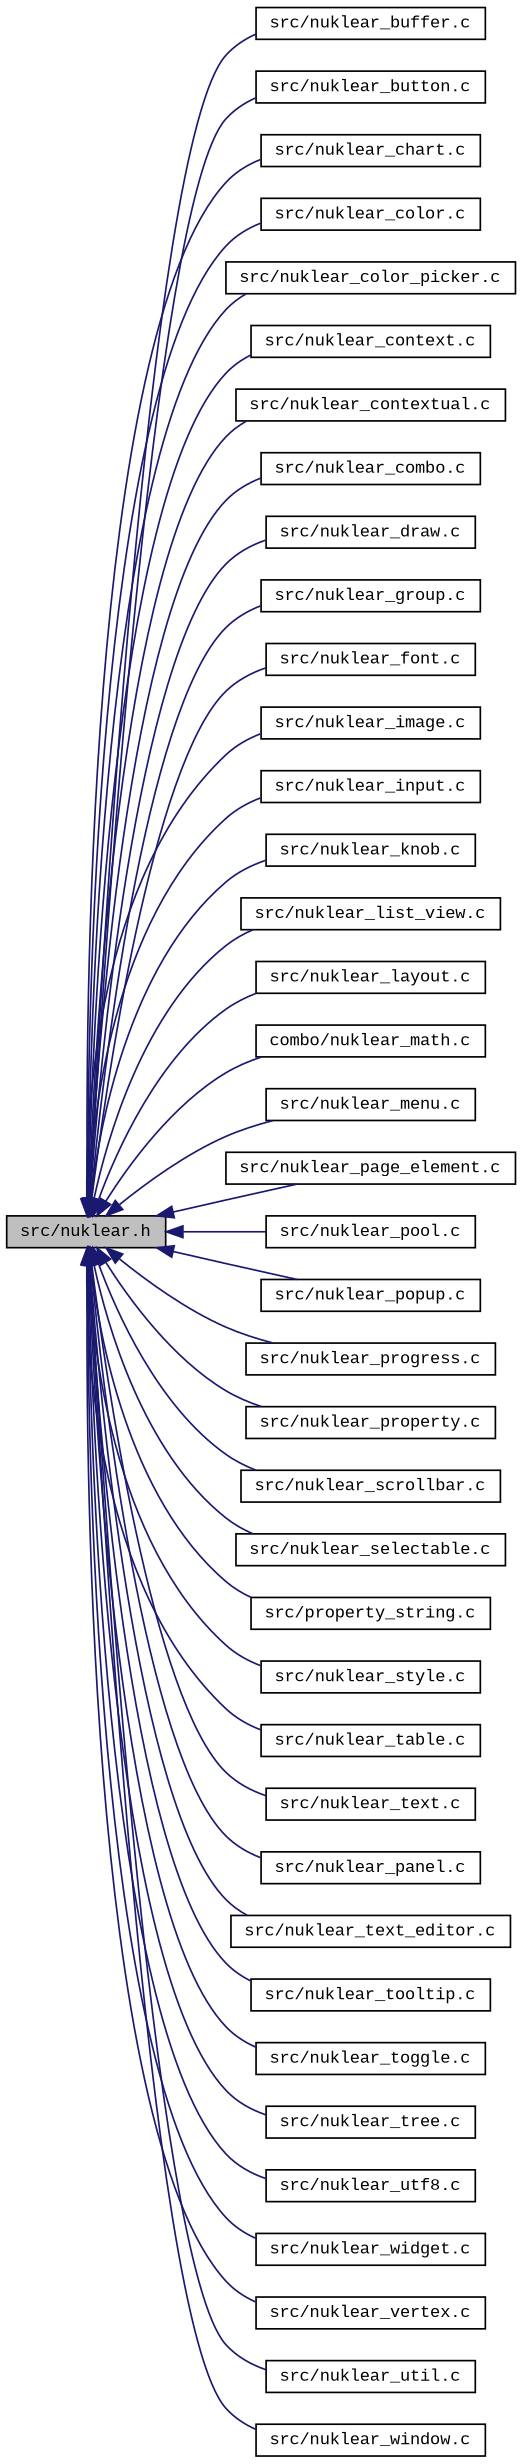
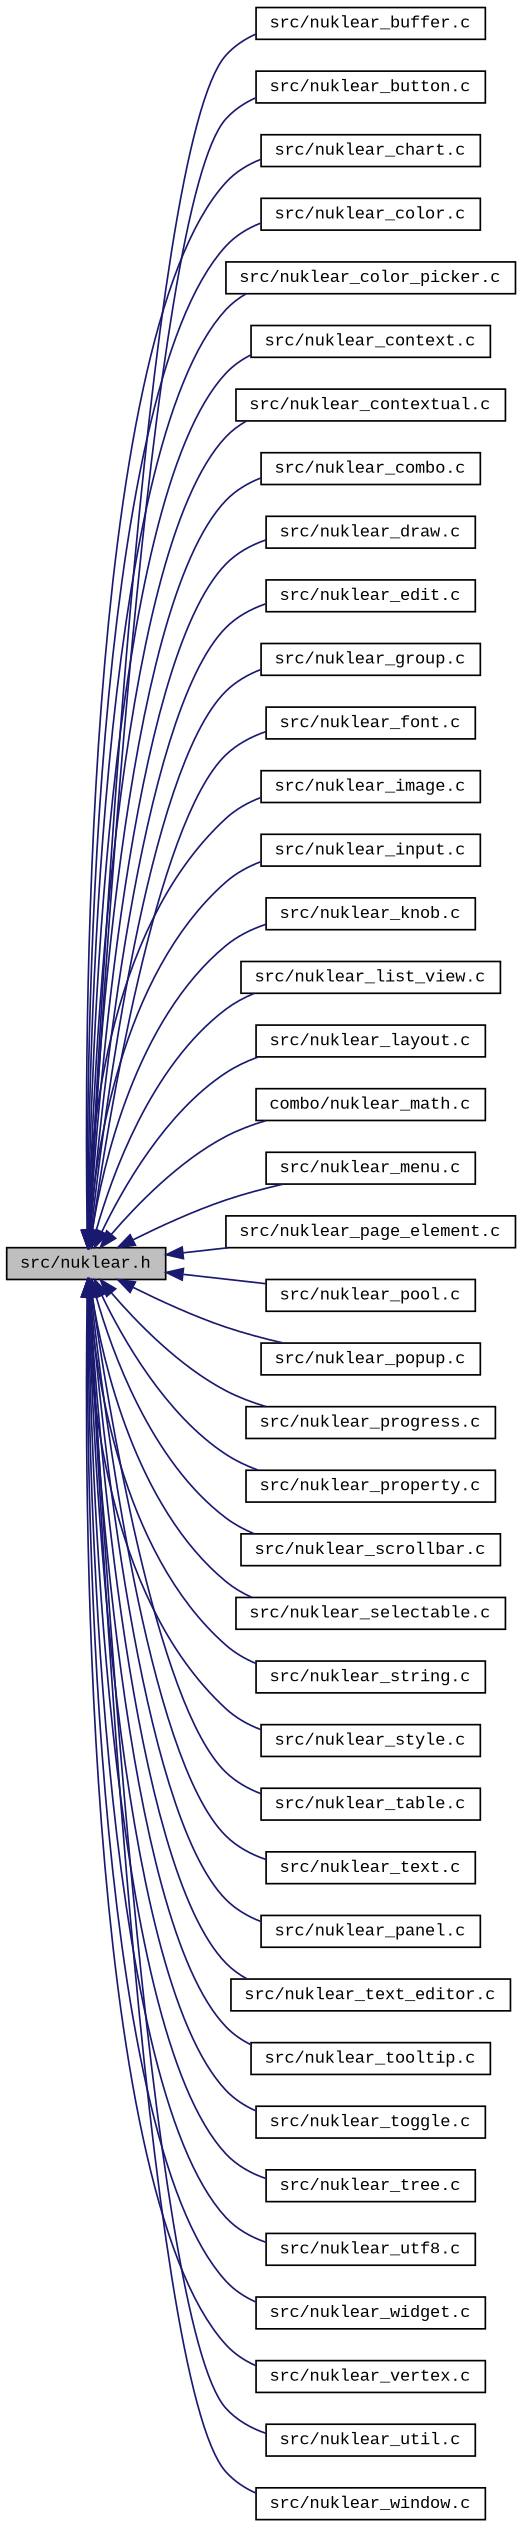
node "src/nuklear_edit.c": added
node "src/property_string.c": label "src/property_string.c" -> "src/nuklear_string.c"
